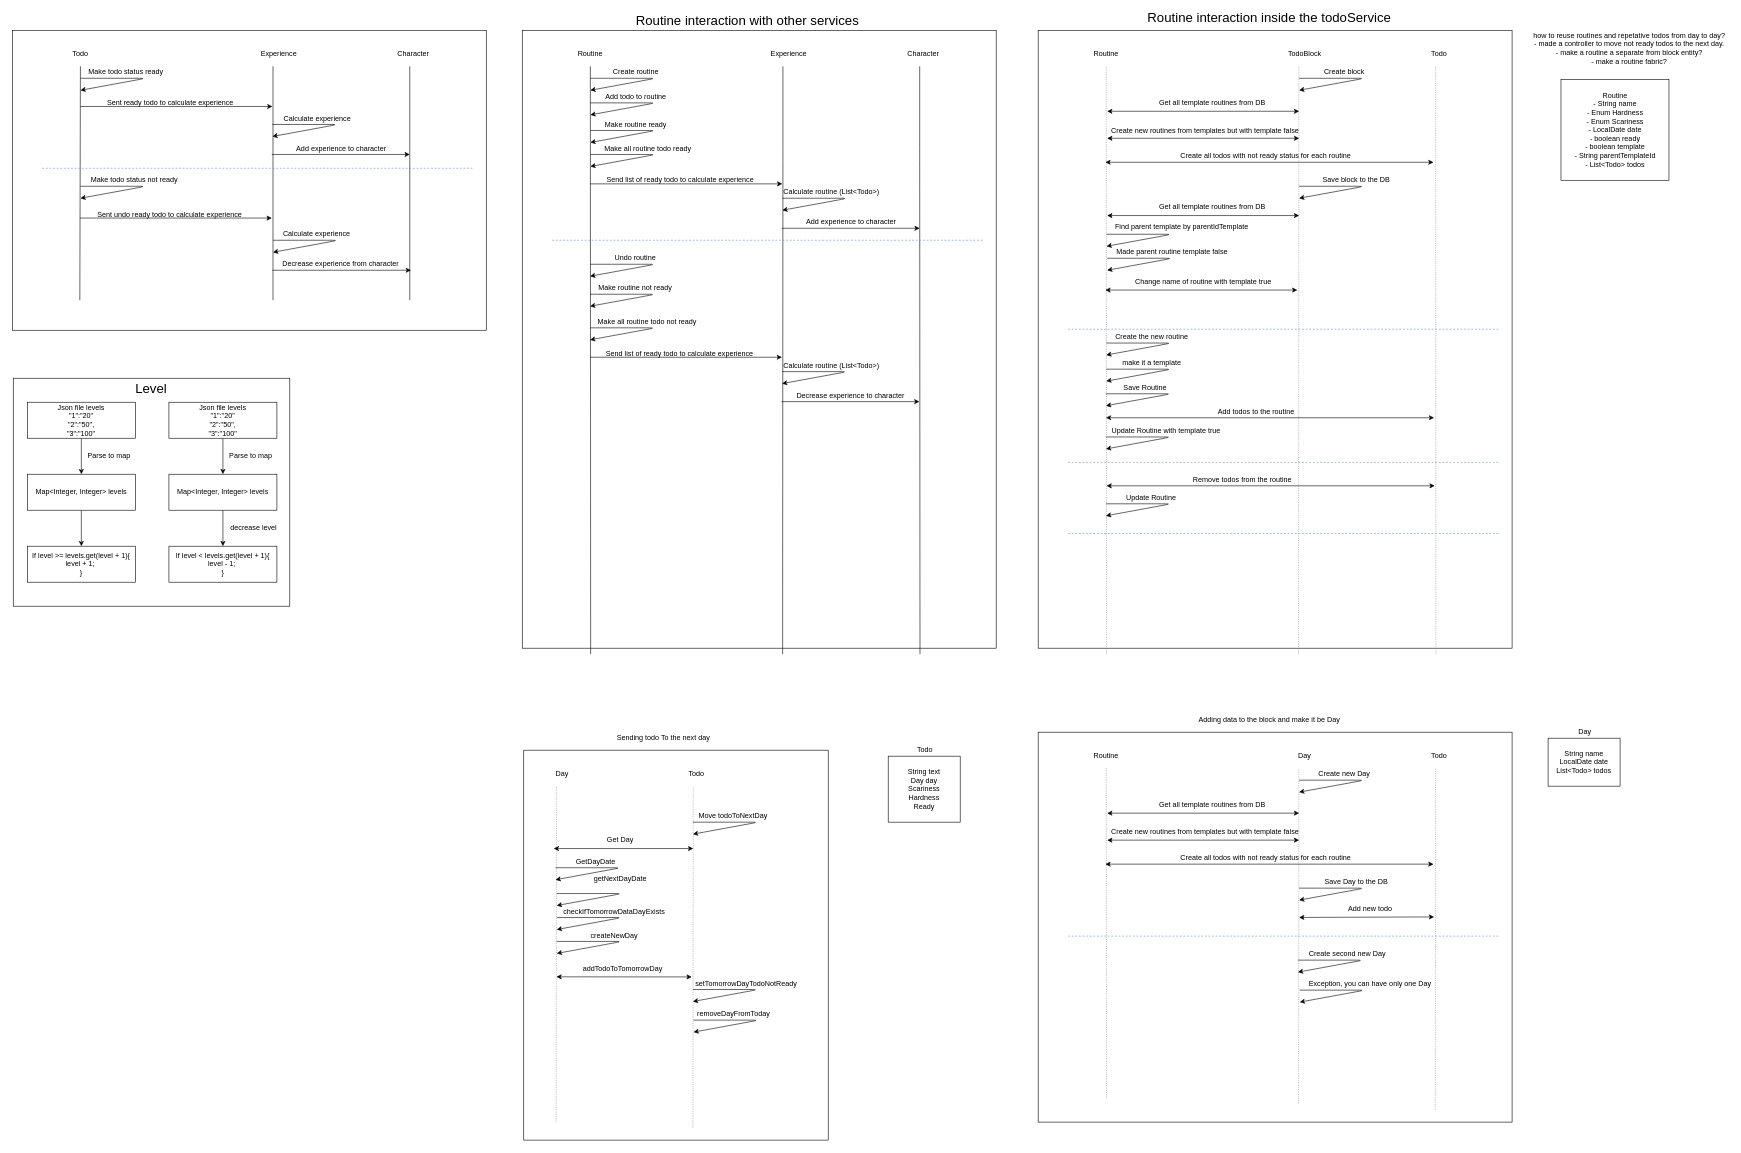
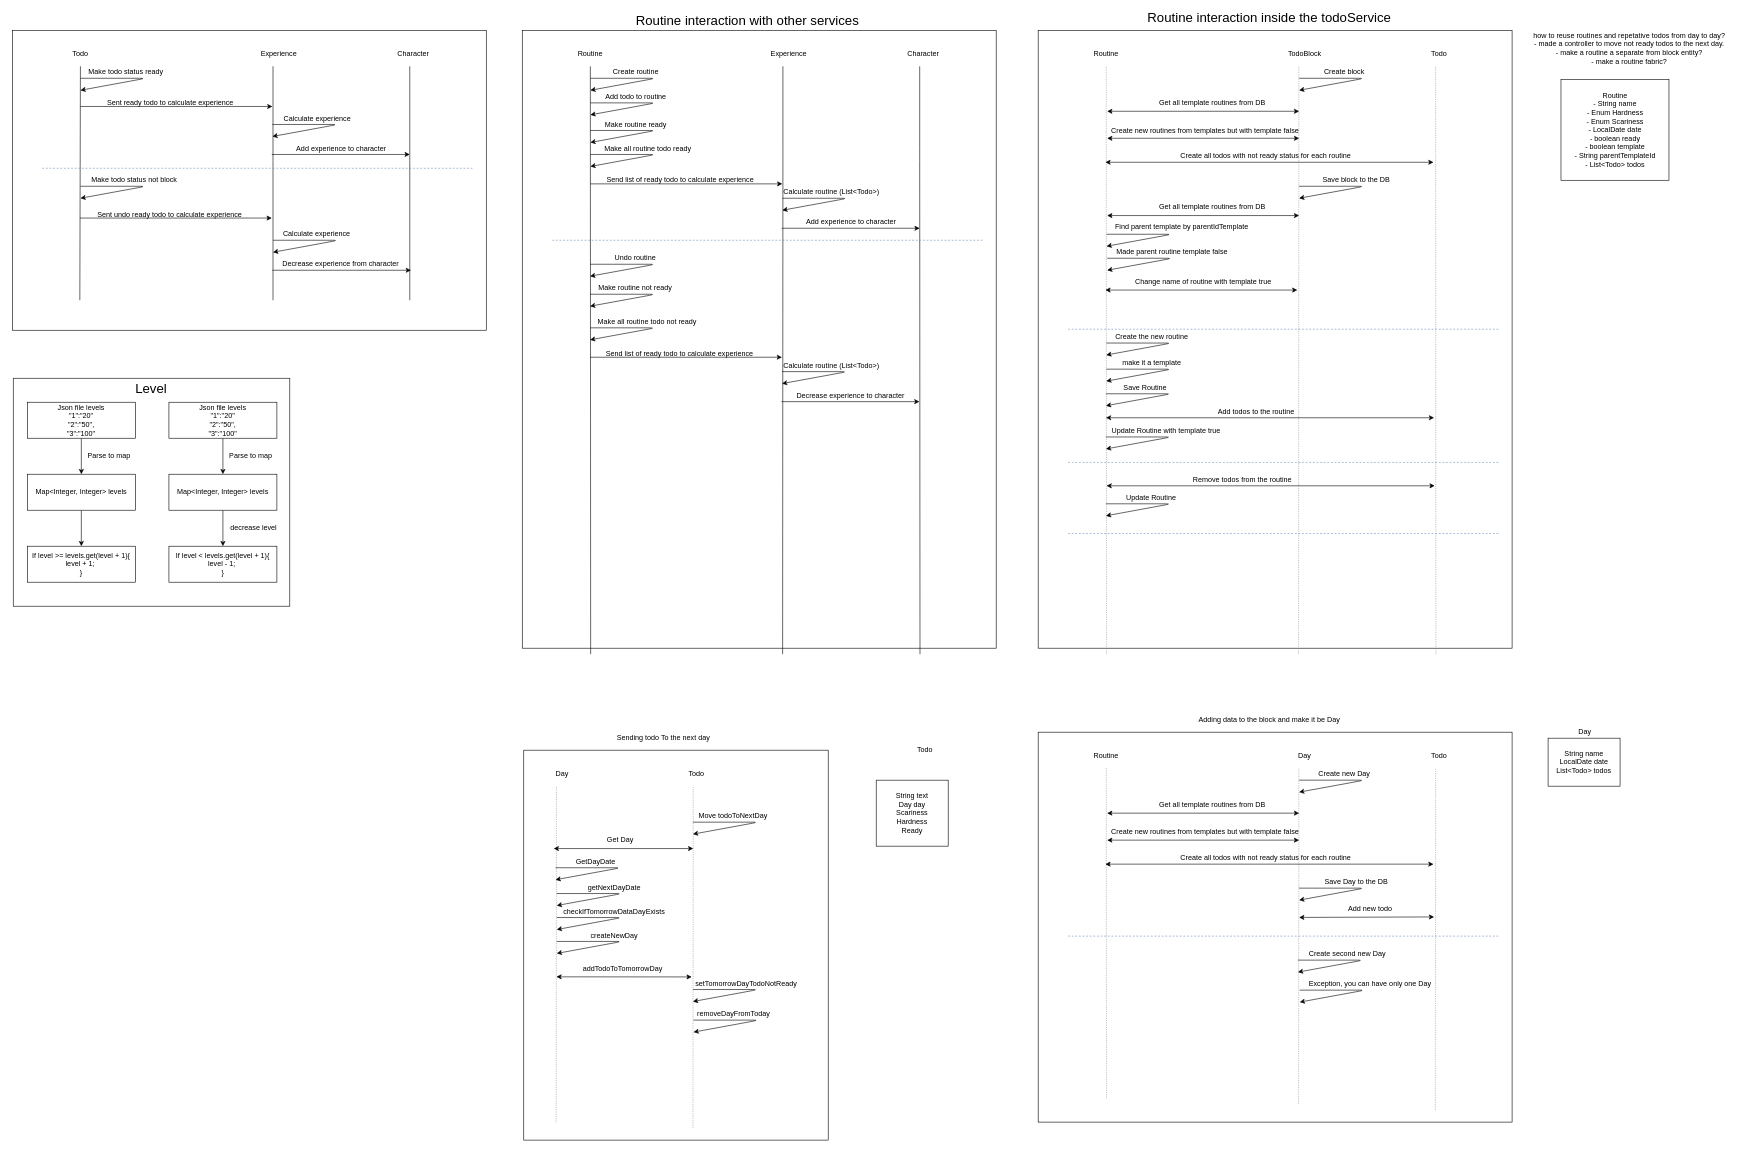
node "Make todo status not ready": label "Make todo status not ready" -> "Make todo status not block"
node "String text Day day Scariness Hardness Ready": moved (924, 789) -> (912, 813)
node "getNextDayDate": moved (620, 879) -> (614, 888)
